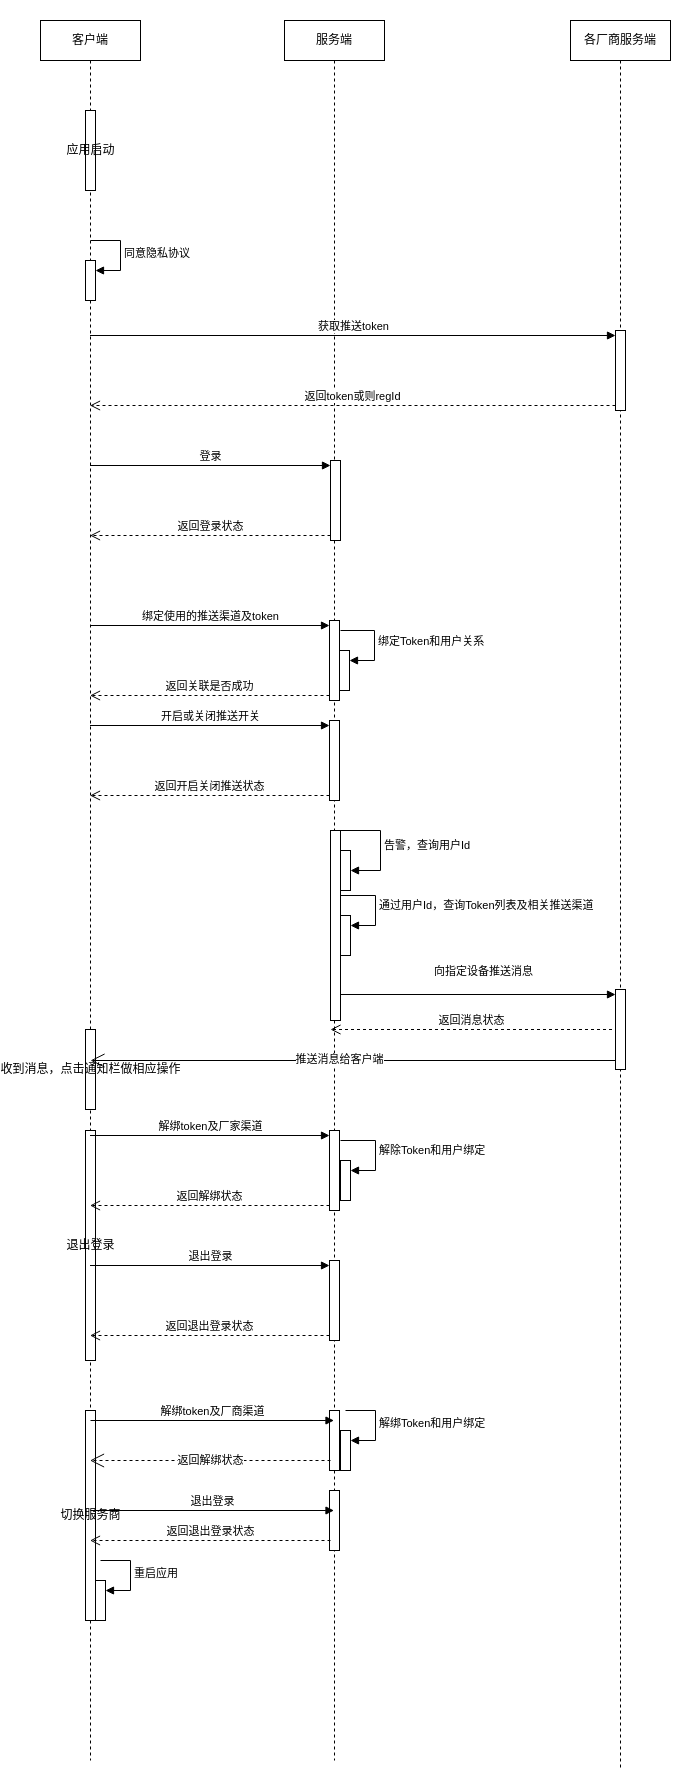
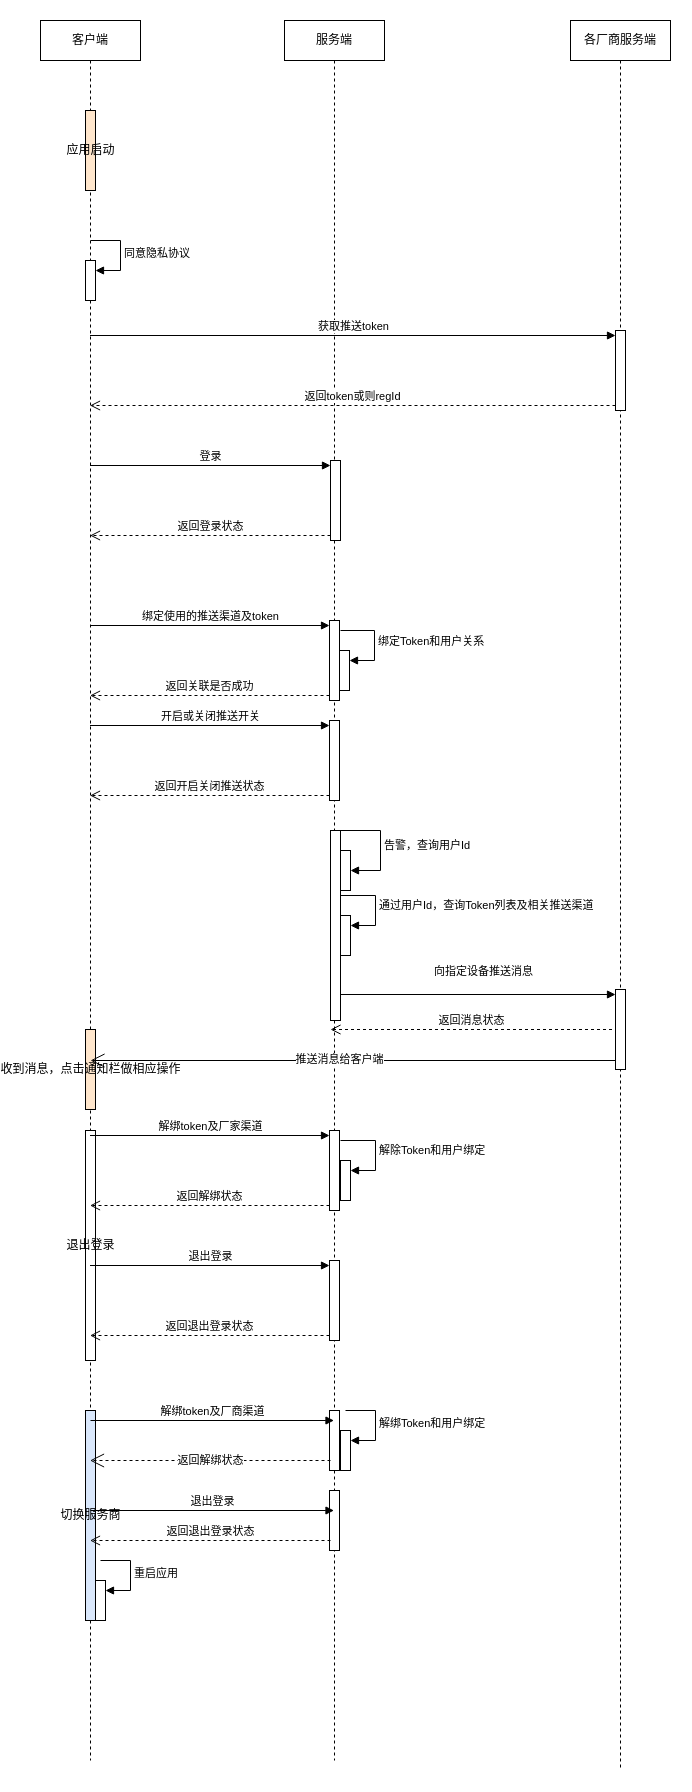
node "应用启动": fillcolor #ffffff -> #ffe6cc
node "收到消息，点击通知栏做相应操作": fillcolor #ffffff -> #ffe6cc
node "切换服务商": fillcolor #ffffff -> #dae8fc
